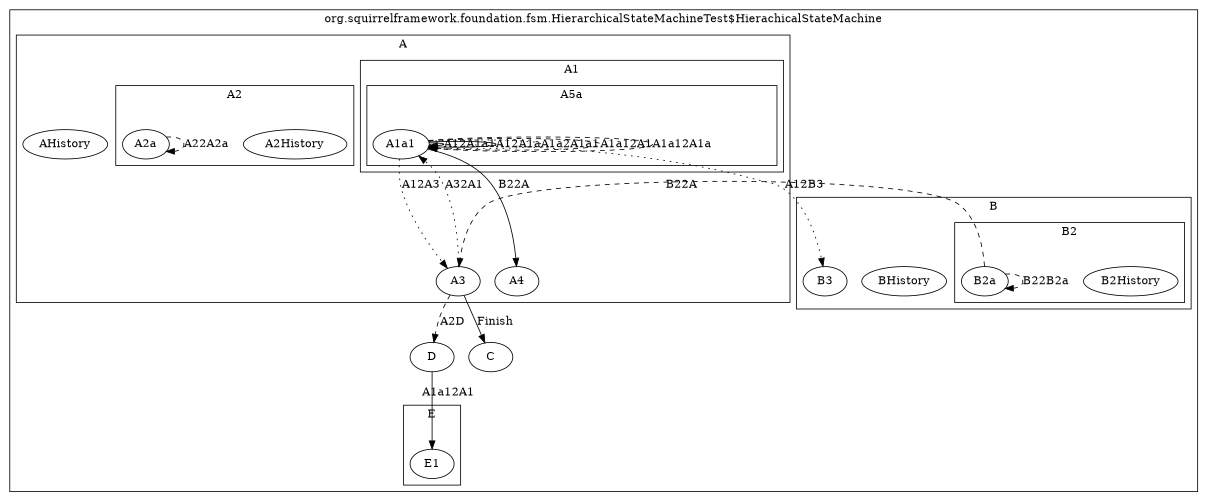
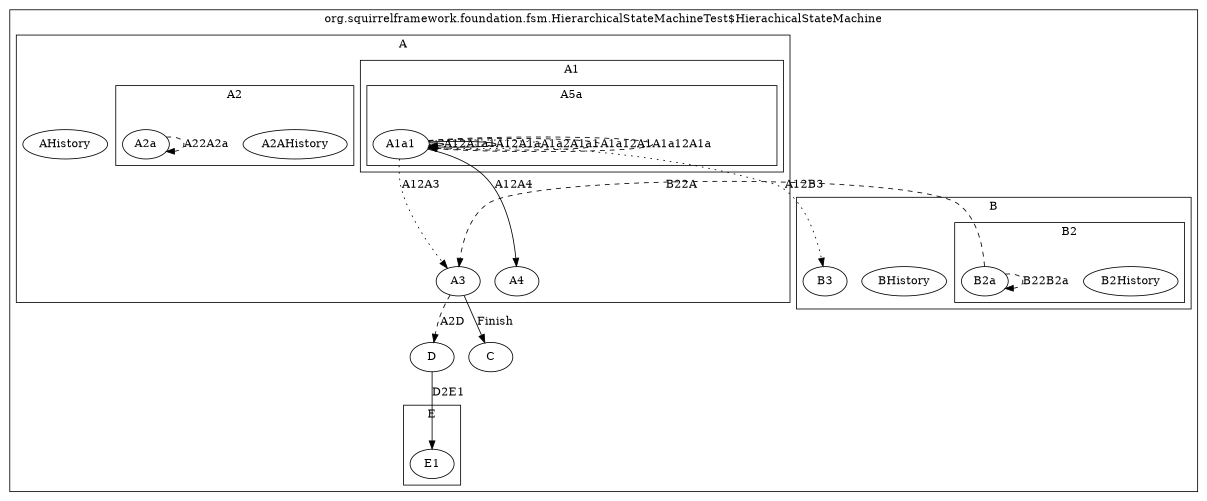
node "A2History": label "A2History" -> "A2AHistory"
edge "A1a1" -> "A4": label "B22A" -> "A12A4"
edge "A3" -> "A1a1": removed, label "A32A1"
edge "D" -> "E1": label "A1a12A1" -> "D2E1"
